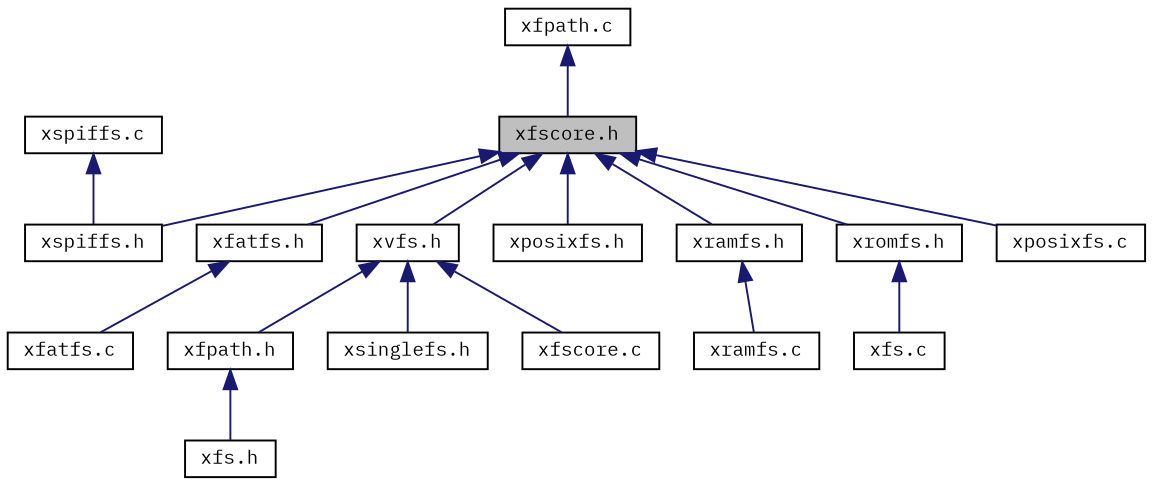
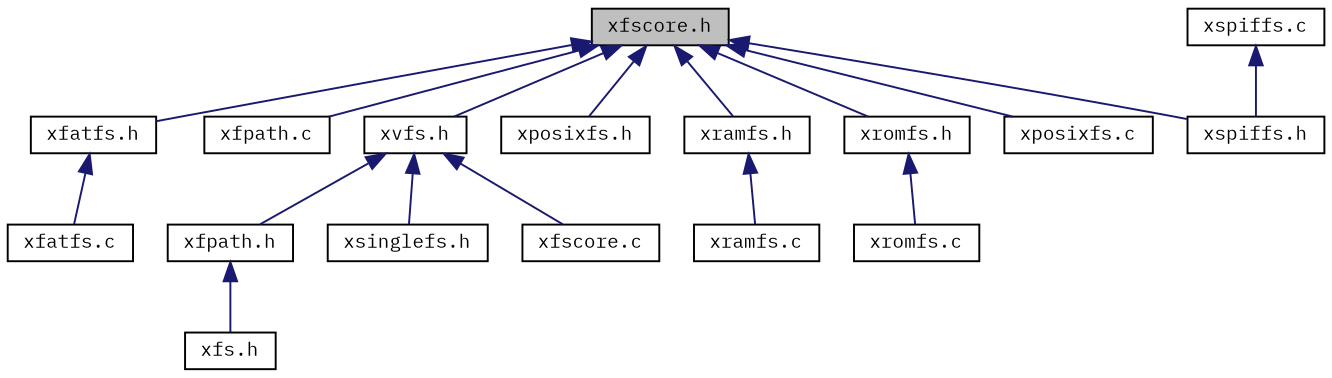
edge "xfscore.h" -> "xfpath.c": reversed
node "xfs.c": label "xfs.c" -> "xromfs.c"
